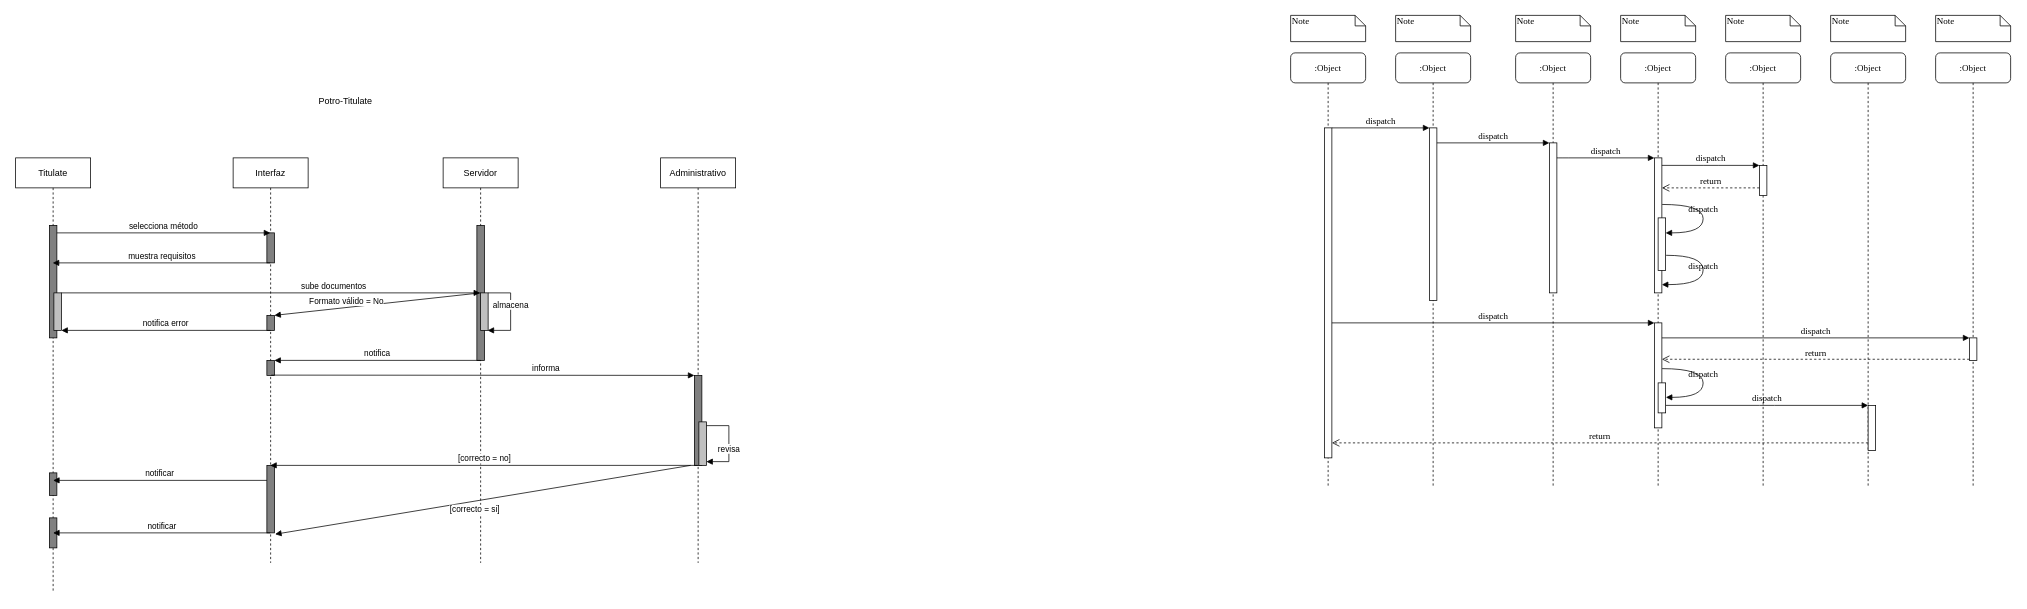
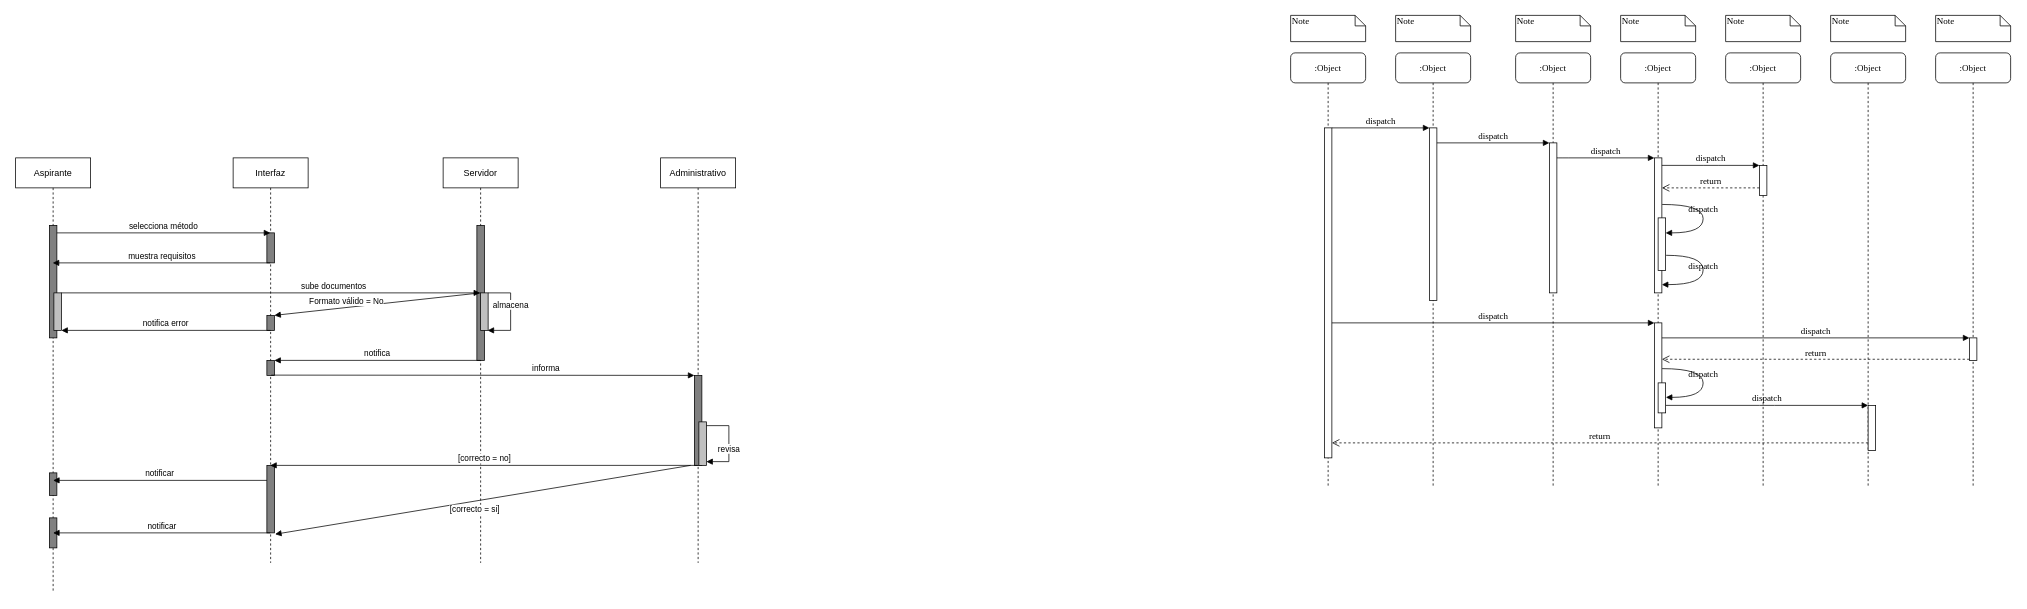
node "Potro-Titulate": removed
node "Titulate": label "Titulate" -> "Aspirante"
